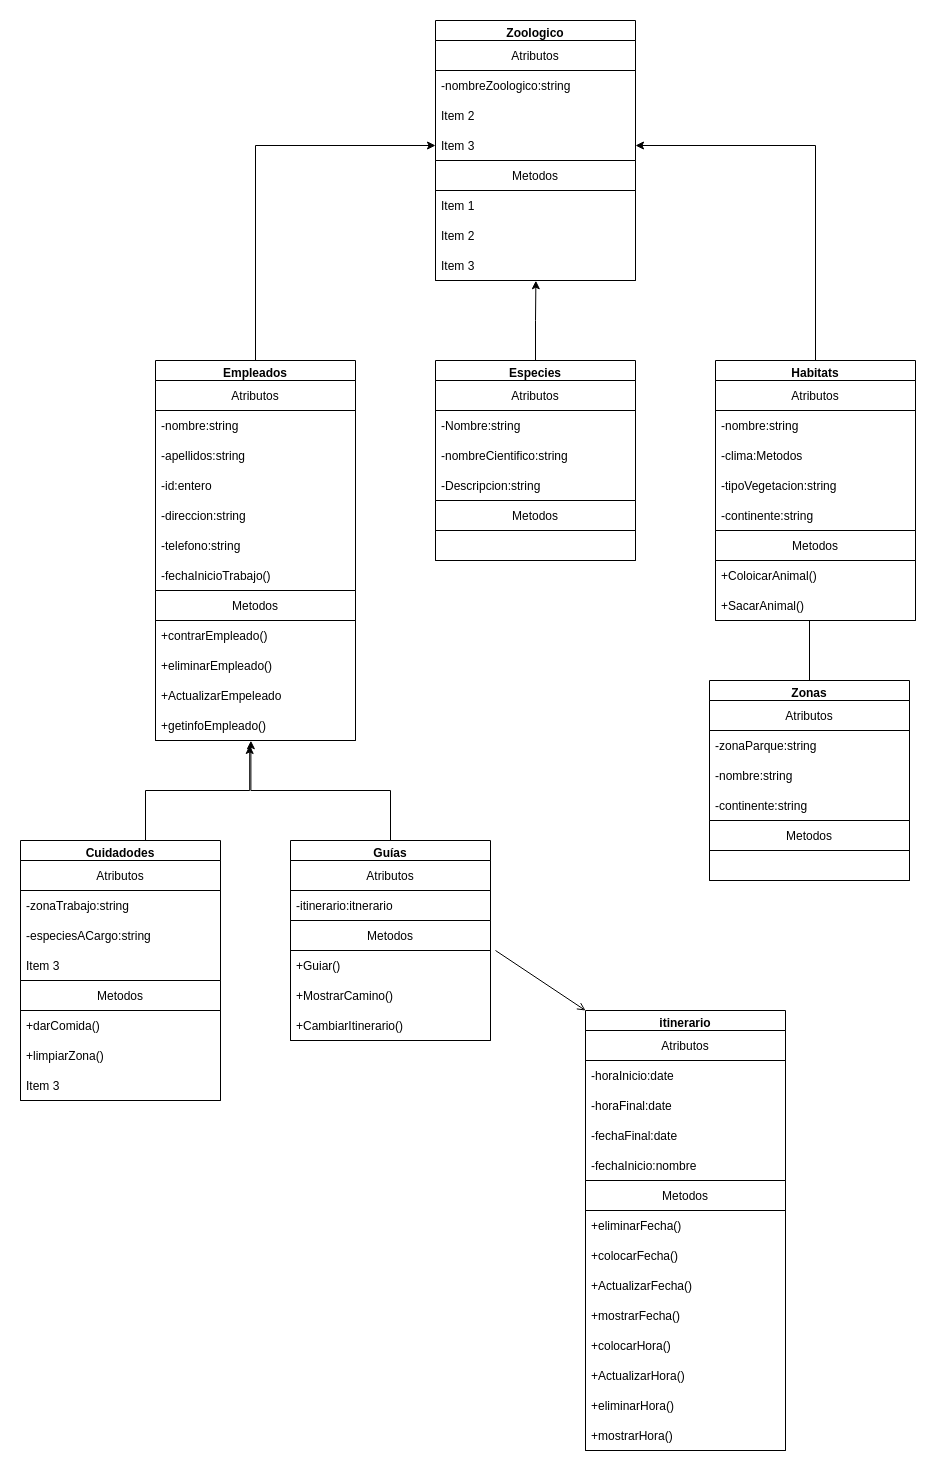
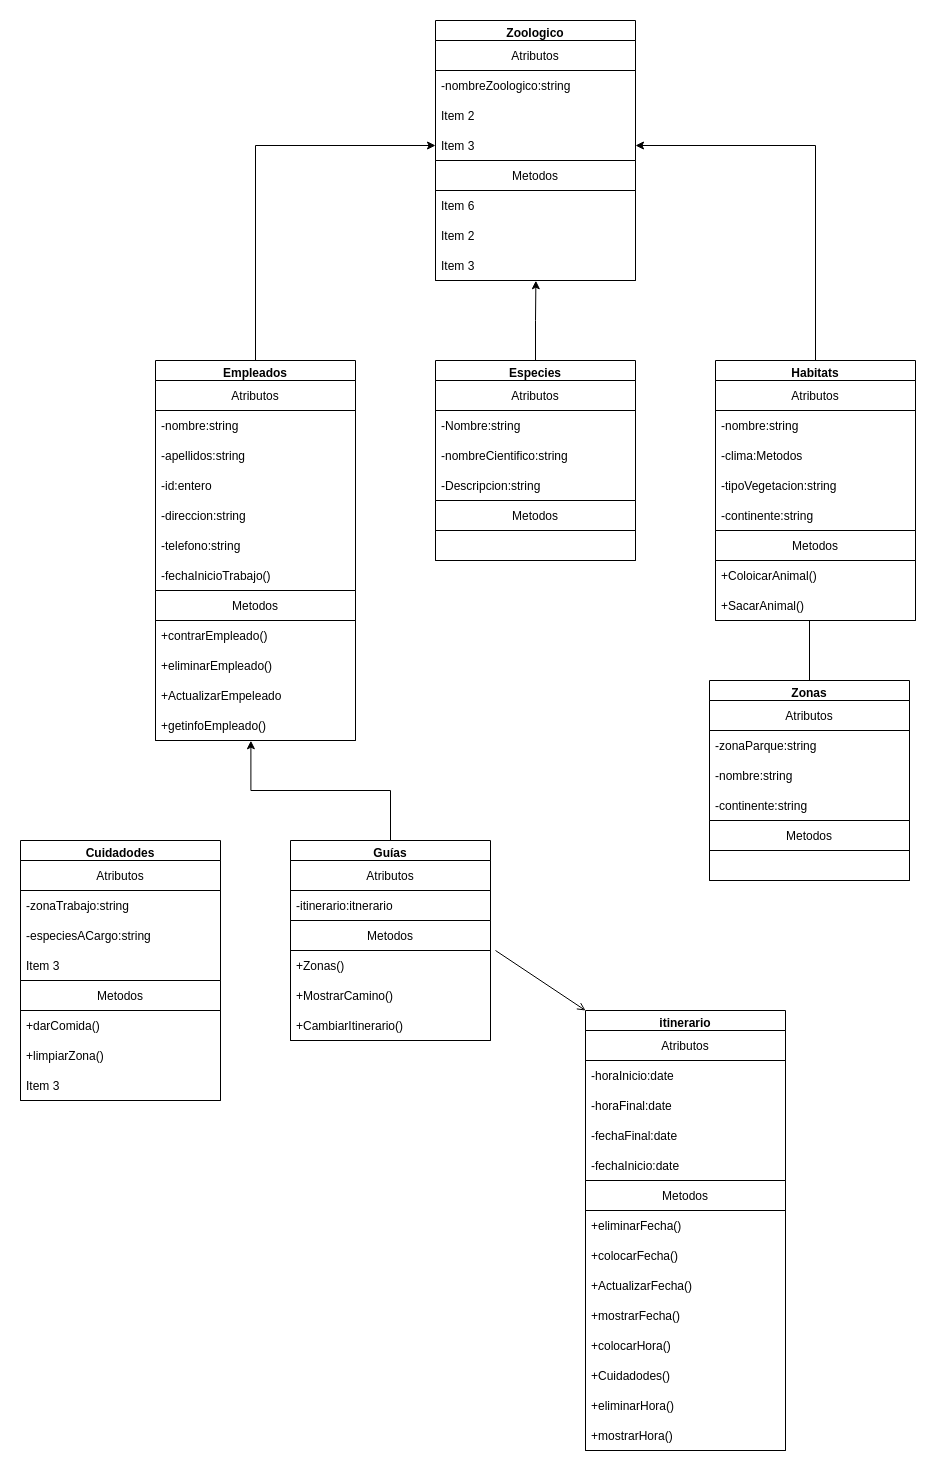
node "Item 1": label "Item 1" -> "Item 6"
edge "Cuidadodes" -> "+getinfoEmpleado()": removed
node "+Guiar()": label "+Guiar()" -> "+Zonas()"
node "-fechaInicio:nombre": label "-fechaInicio:nombre" -> "-fechaInicio:date"
node "+ActualizarHora()": label "+ActualizarHora()" -> "+Cuidadodes()"
